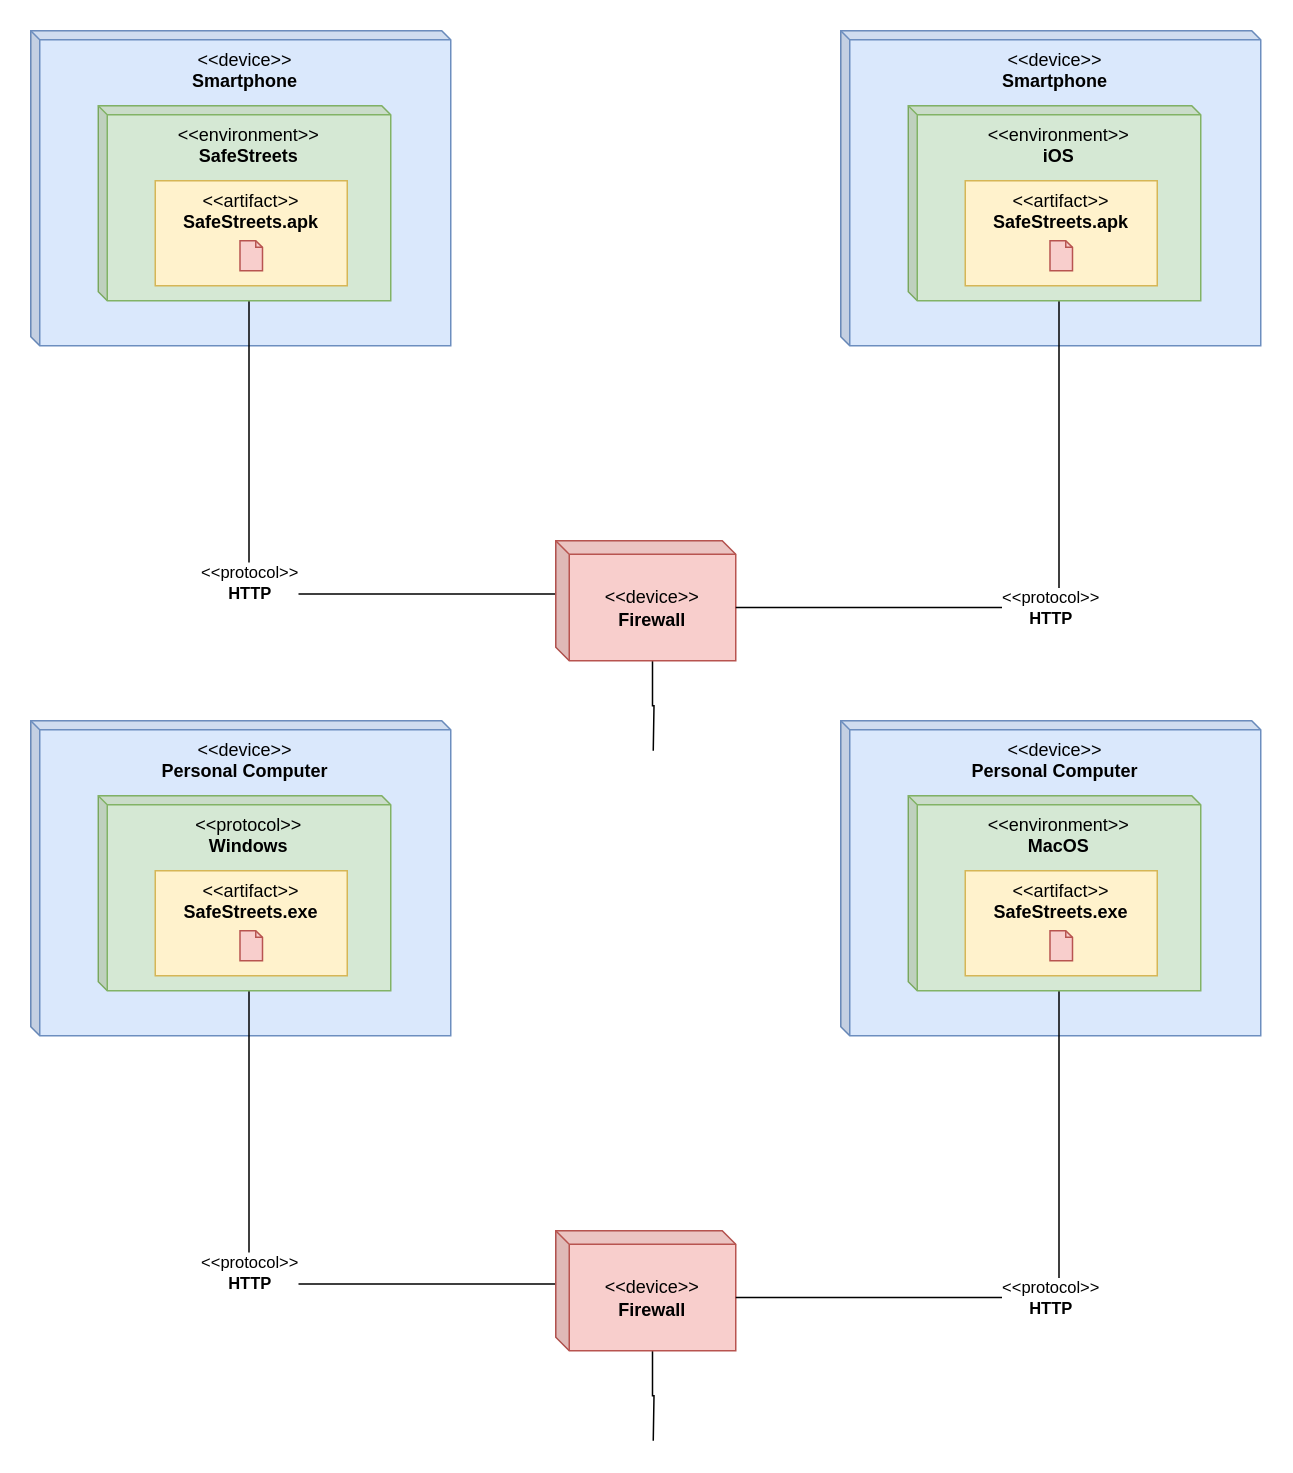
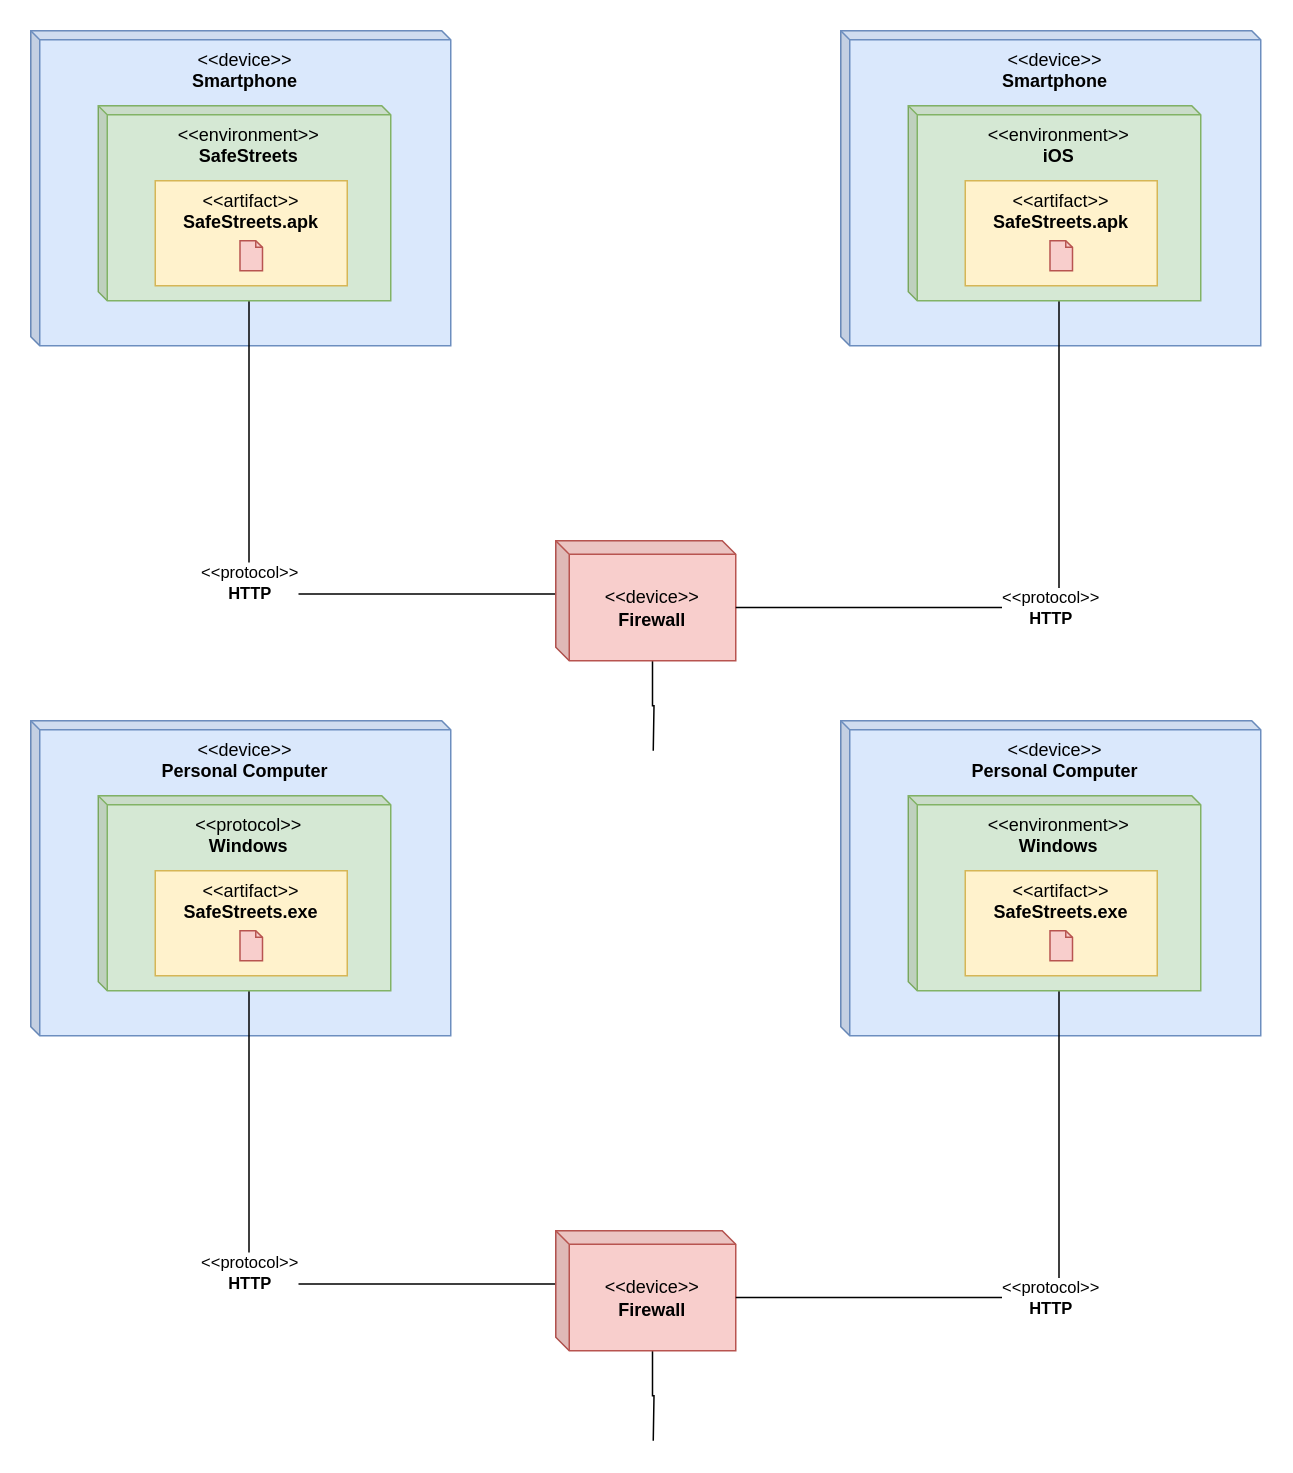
node "<<environment>> MacOS": label "<<environment>> MacOS" -> "<<environment>> Windows"
